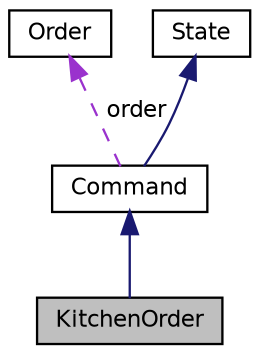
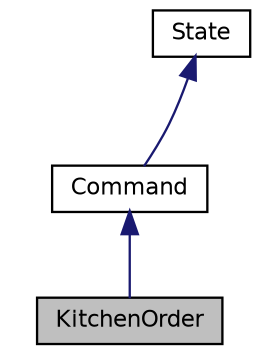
node "Order": removed
